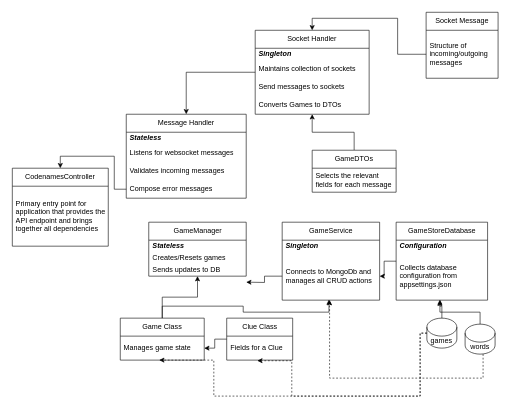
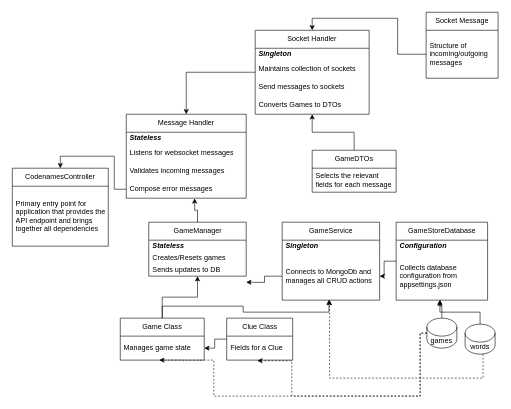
edge "GameManager" -> "Compose error messages": added
